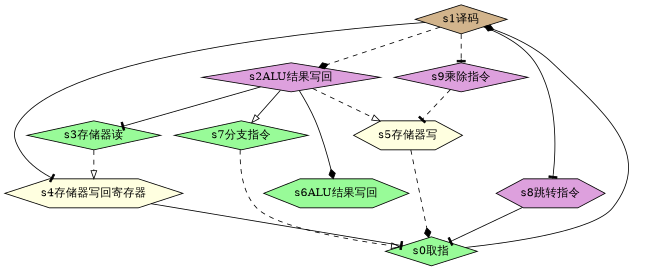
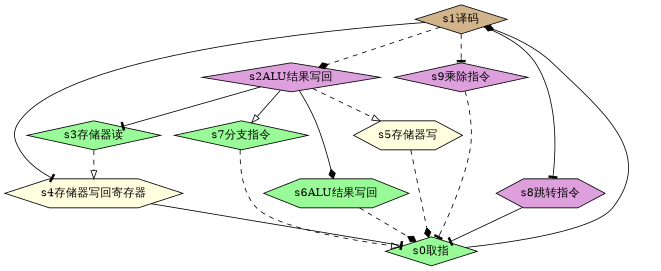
edge "s9乘除指令" -> "s5存储器写": now "s9乘除指令" -> "s0取指"
edge "s6ALU结果写回" -> "s0取指": added
